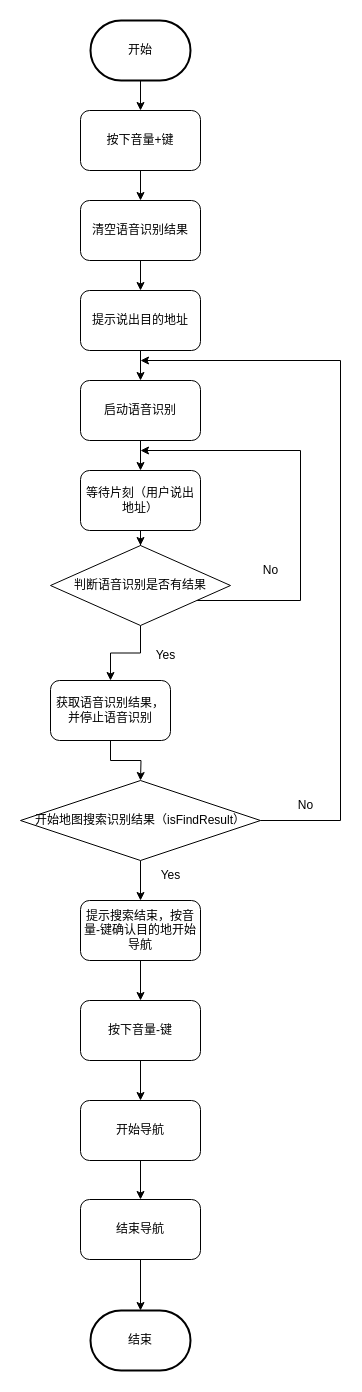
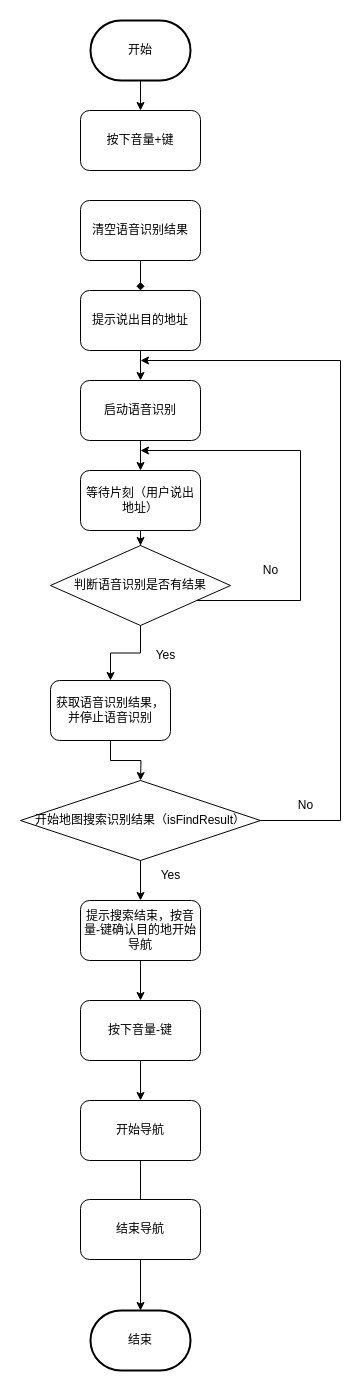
edge "按下音量+键" -> "清空语音识别结果": removed
edge "清空语音识别结果" -> "提示说出目的地址": arrowhead classic -> diamond
edge "开始导航" -> "结束导航": arrowhead classic -> none
